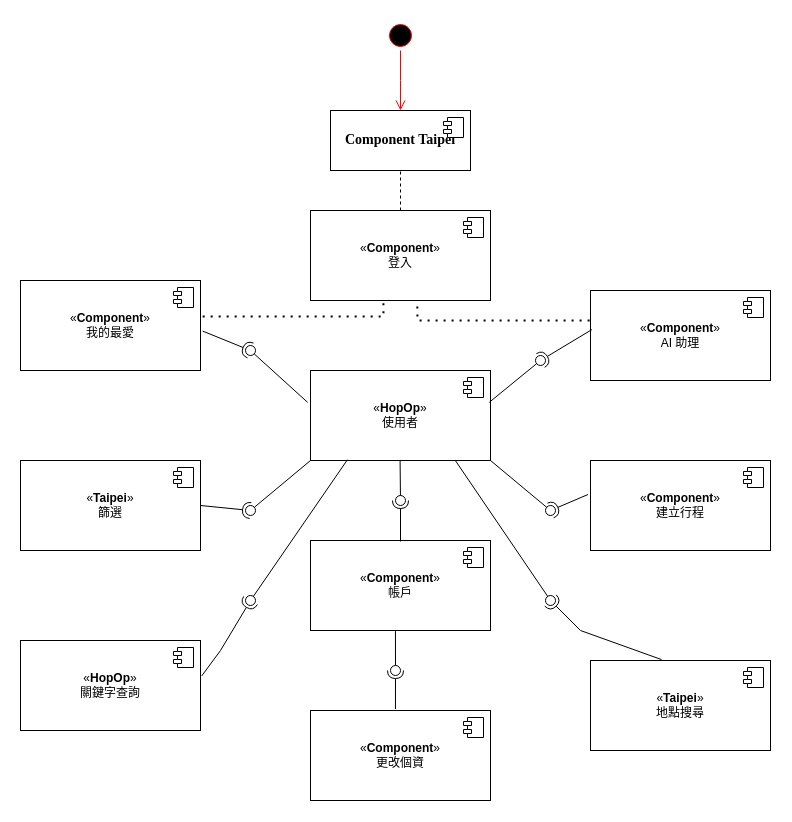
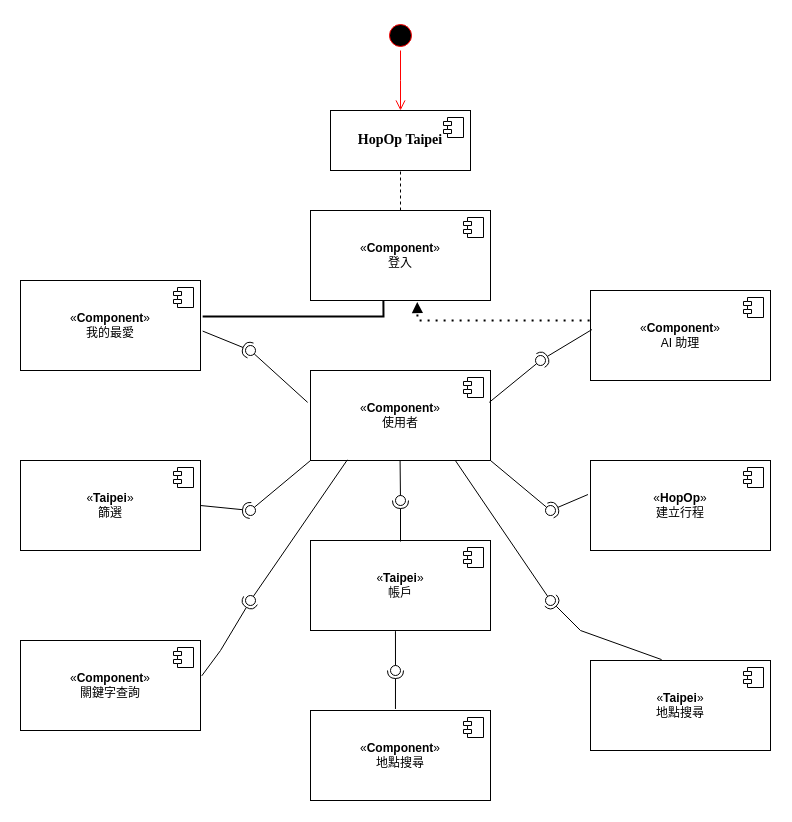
node "Component Taipei": label "Component Taipei" -> "HopOp Taipei"
edge "«Component» 登入" -- "«Component» AI 助理": arrowhead none -> block
edge "«Component» 登入" -- "«Component» 我的最愛": style dashed -> solid
node "«HopOp» 使用者": label "«HopOp» 使用者" -> "«Component» 使用者"
node "«Component» 建立行程": label "«Component» 建立行程" -> "«HopOp» 建立行程"
node "«Component» 帳戶": label "«Component» 帳戶" -> "«Taipei» 帳戶"
node "«HopOp» 關鍵字查詢": label "«HopOp» 關鍵字查詢" -> "«Component» 關鍵字查詢"
node "«Component» 更改個資": label "«Component» 更改個資" -> "«Component» 地點搜尋"
